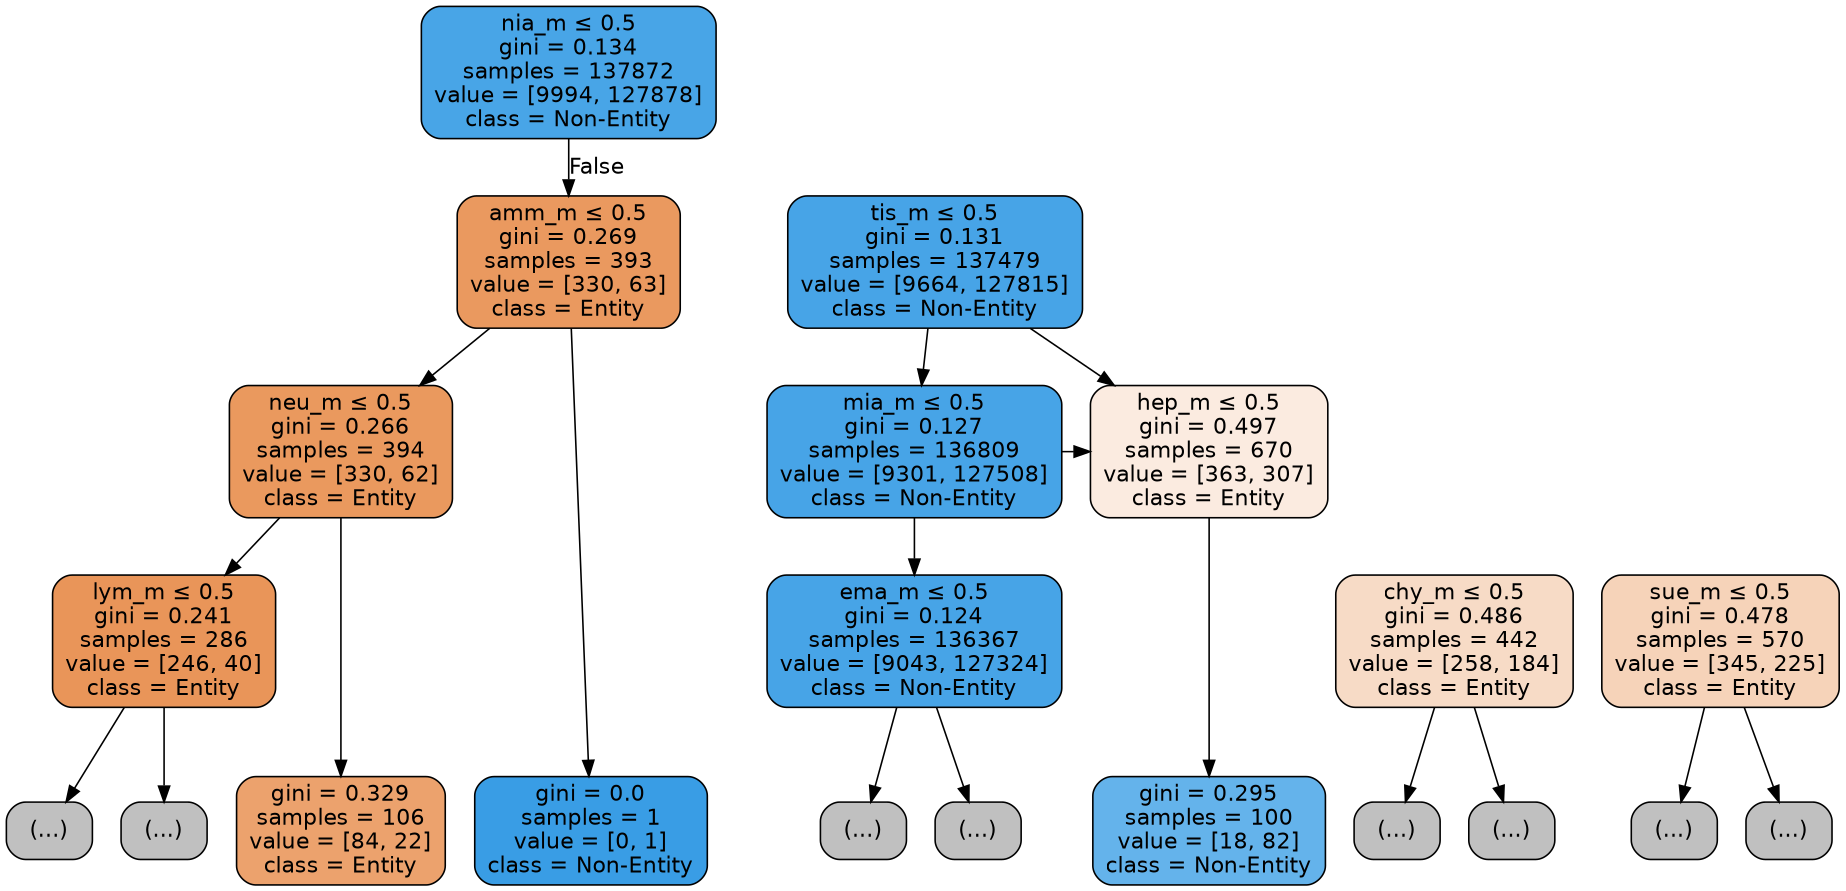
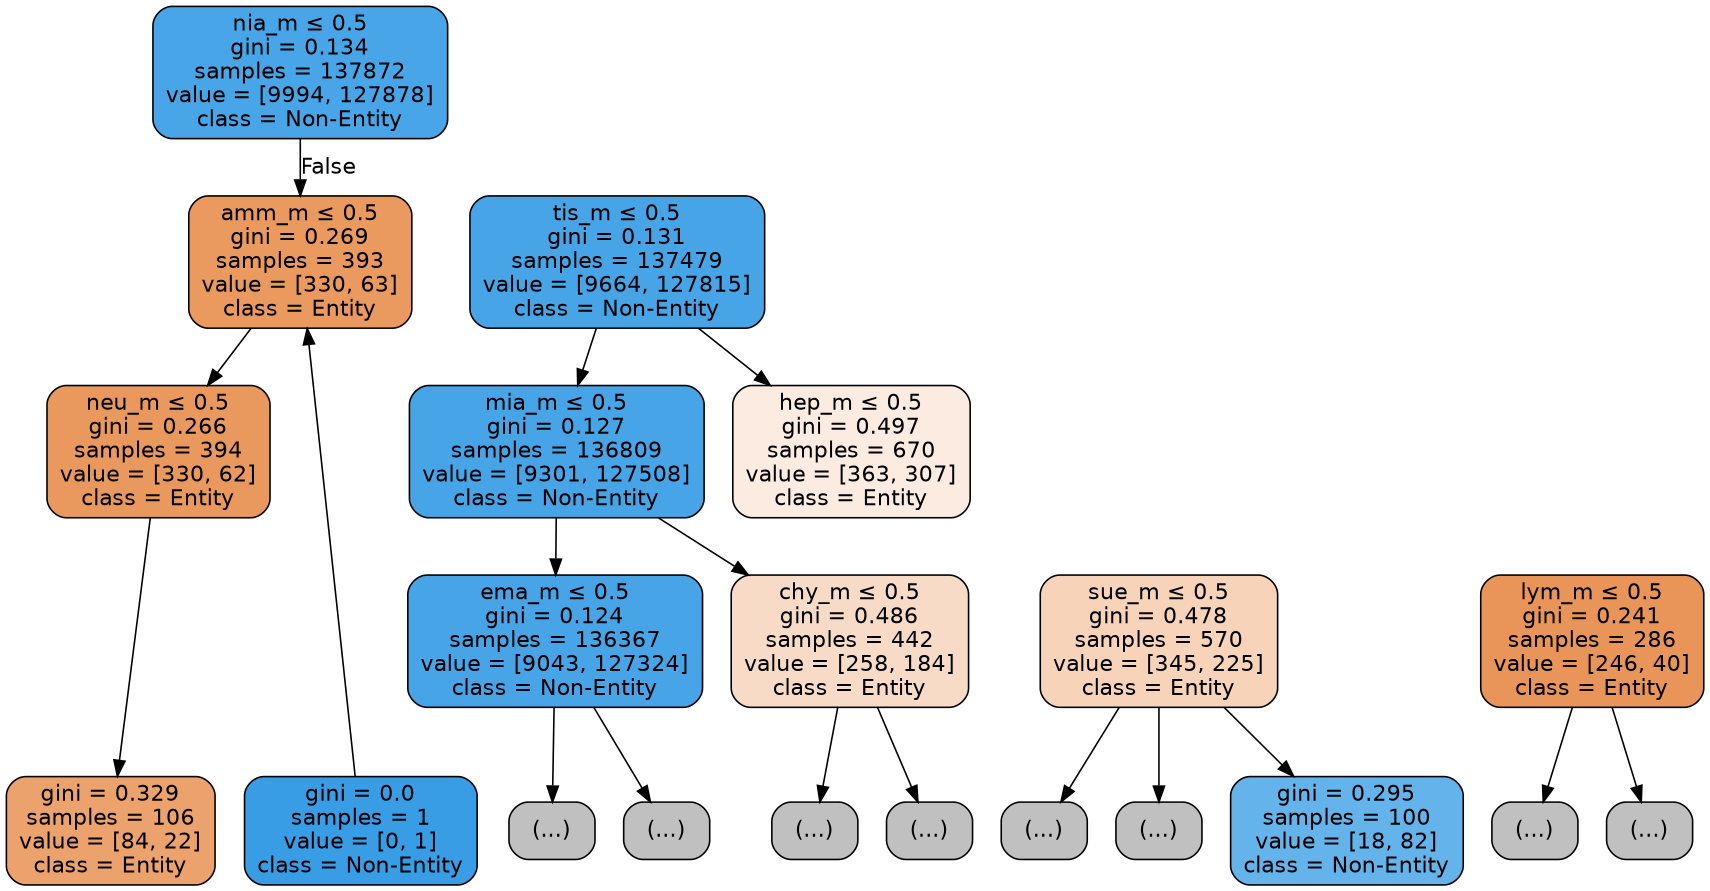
edge "mia_m ≤ 0.5" -> "hep_m ≤ 0.5": now "mia_m ≤ 0.5" -> "chy_m ≤ 0.5"
edge "neu_m ≤ 0.5" -> "lym_m ≤ 0.5": removed
edge "amm_m ≤ 0.5" -> "gini = 0.0": reversed
edge "hep_m ≤ 0.5" -> "gini = 0.295": now "sue_m ≤ 0.5" -> "gini = 0.295"
